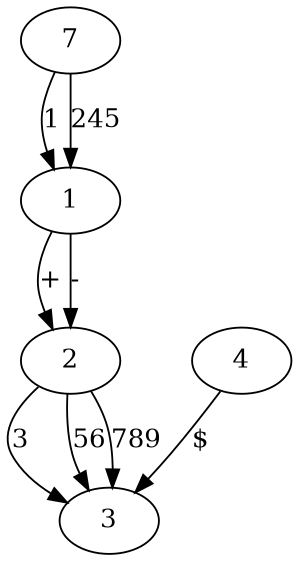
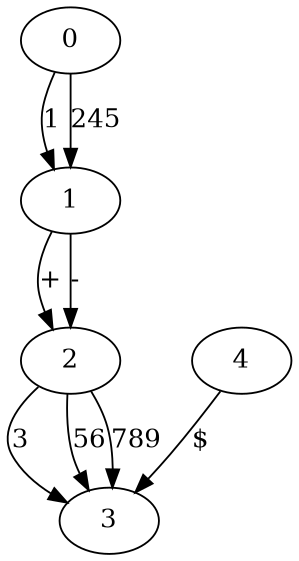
node "7": label "7" -> "0"
